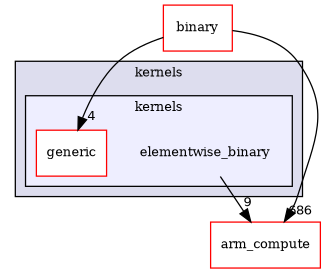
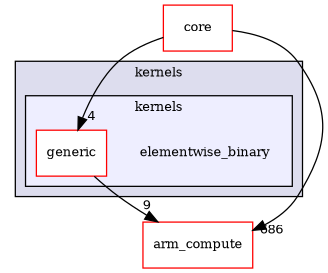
node "binary": label "binary" -> "core"
edge "elementwise_binary" -> "arm_compute": now "generic" -> "arm_compute"
